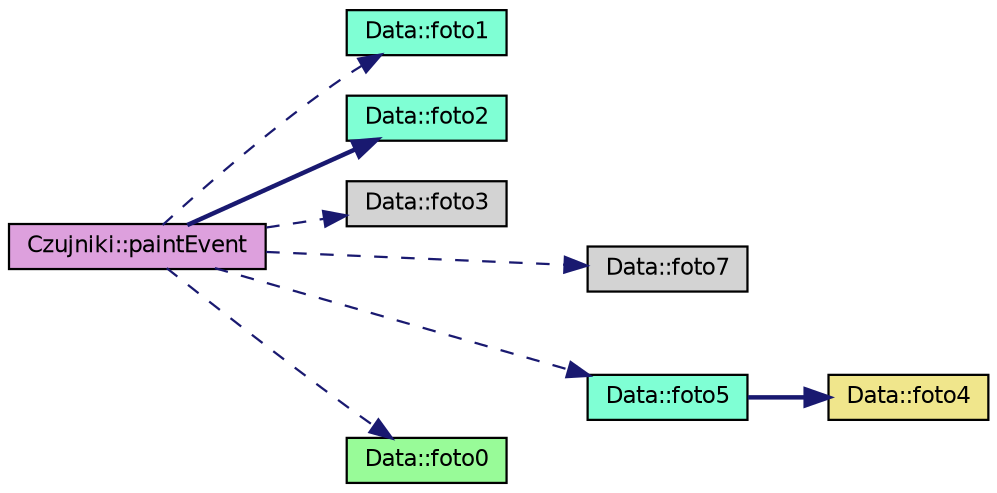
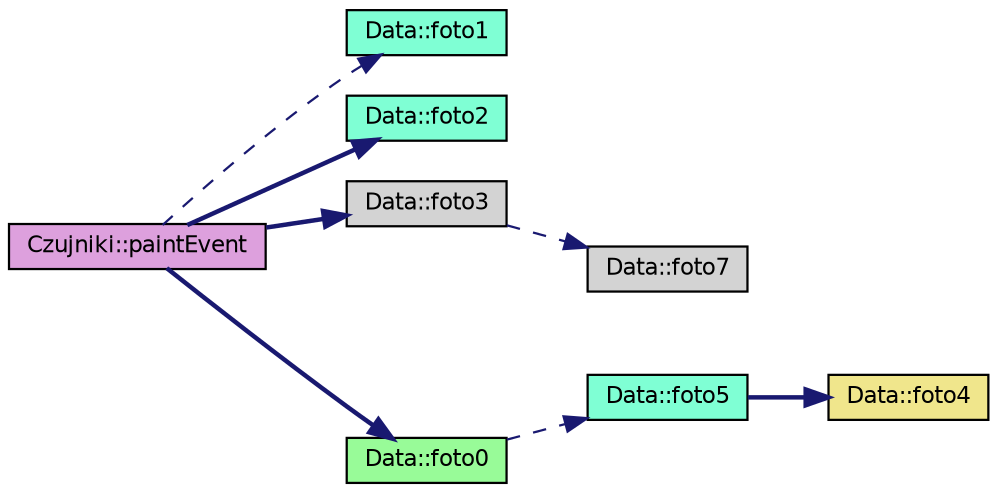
edge "Czujniki::paintEvent" -> "Data::foto3": style dashed -> bold
edge "Czujniki::paintEvent" -> "Data::foto7": now "Data::foto3" -> "Data::foto7"
edge "Czujniki::paintEvent" -> "Data::foto5": now "Data::foto0" -> "Data::foto5"
edge "Czujniki::paintEvent" -> "Data::foto0": style dashed -> bold
